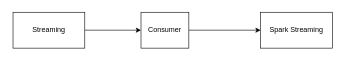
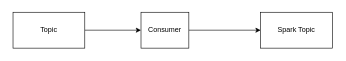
node "Streaming": label "Streaming" -> "Topic"
node "Spark Streaming": label "Spark Streaming" -> "Spark Topic"
